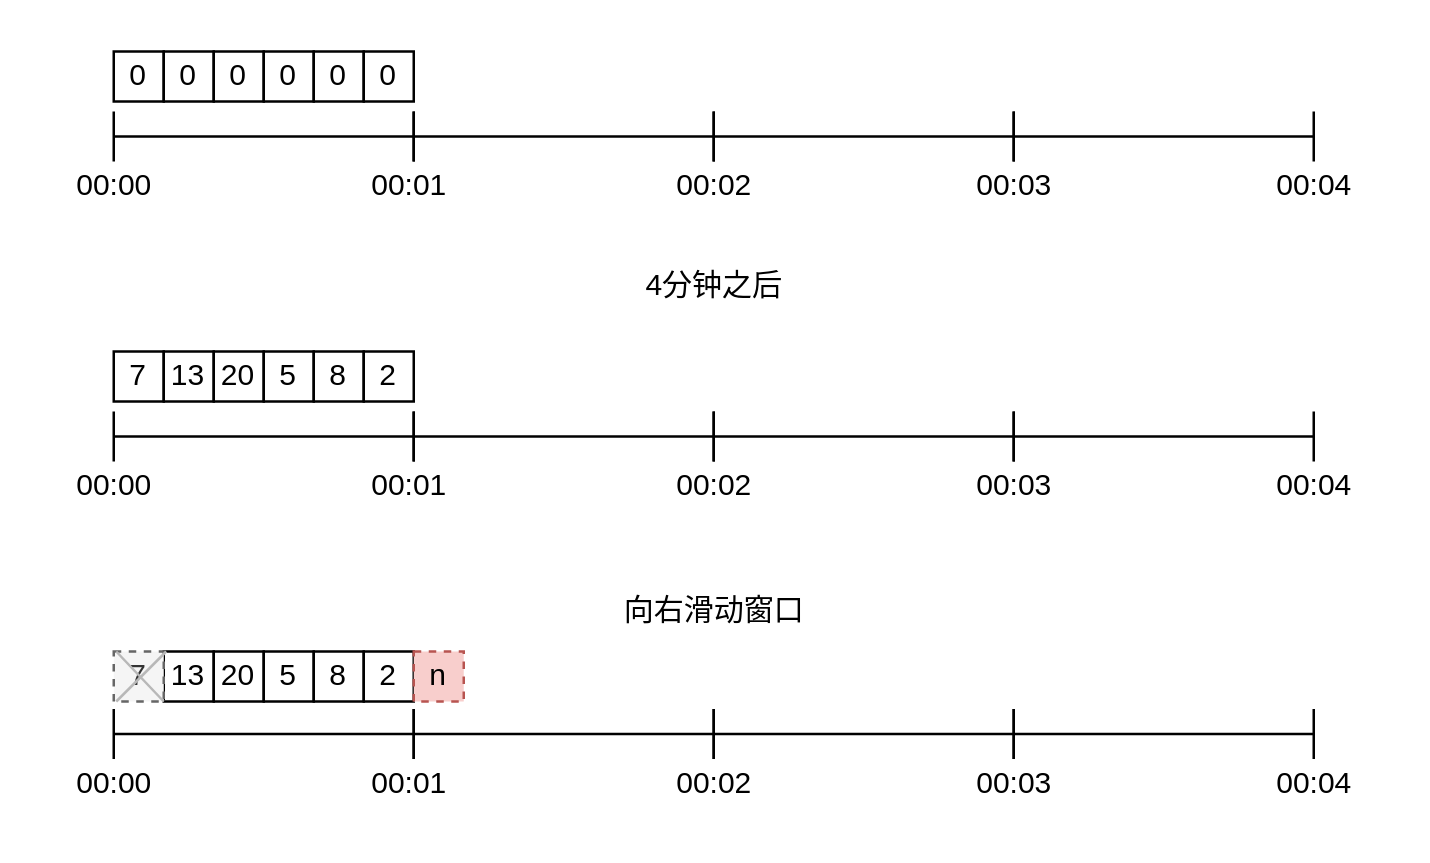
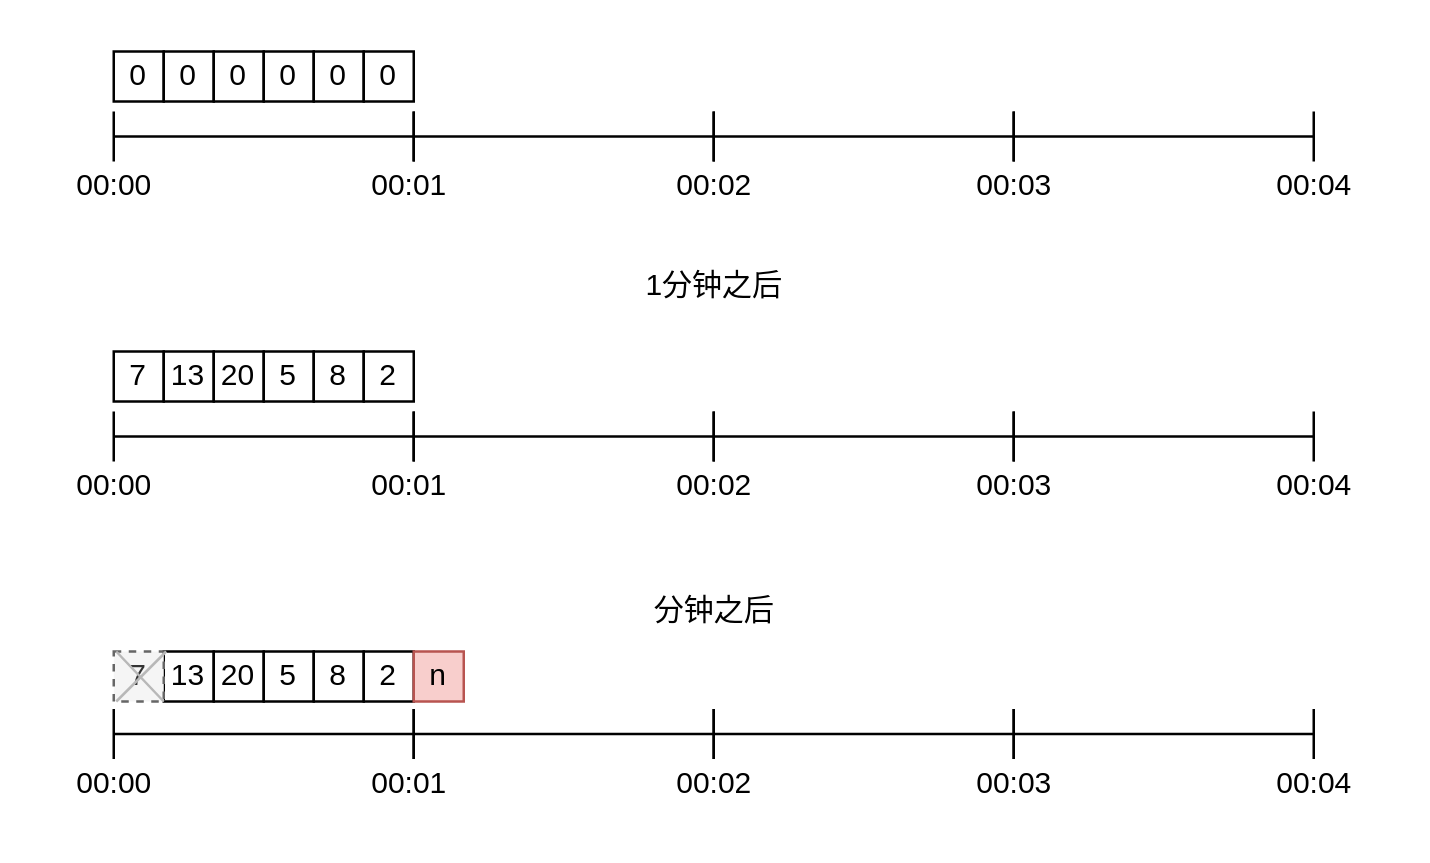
node "4分钟之后": label "4分钟之后" -> "1分钟之后"
node "向右滑动窗口": label "向右滑动窗口" -> "分钟之后"
node "n": style dashed -> solid
